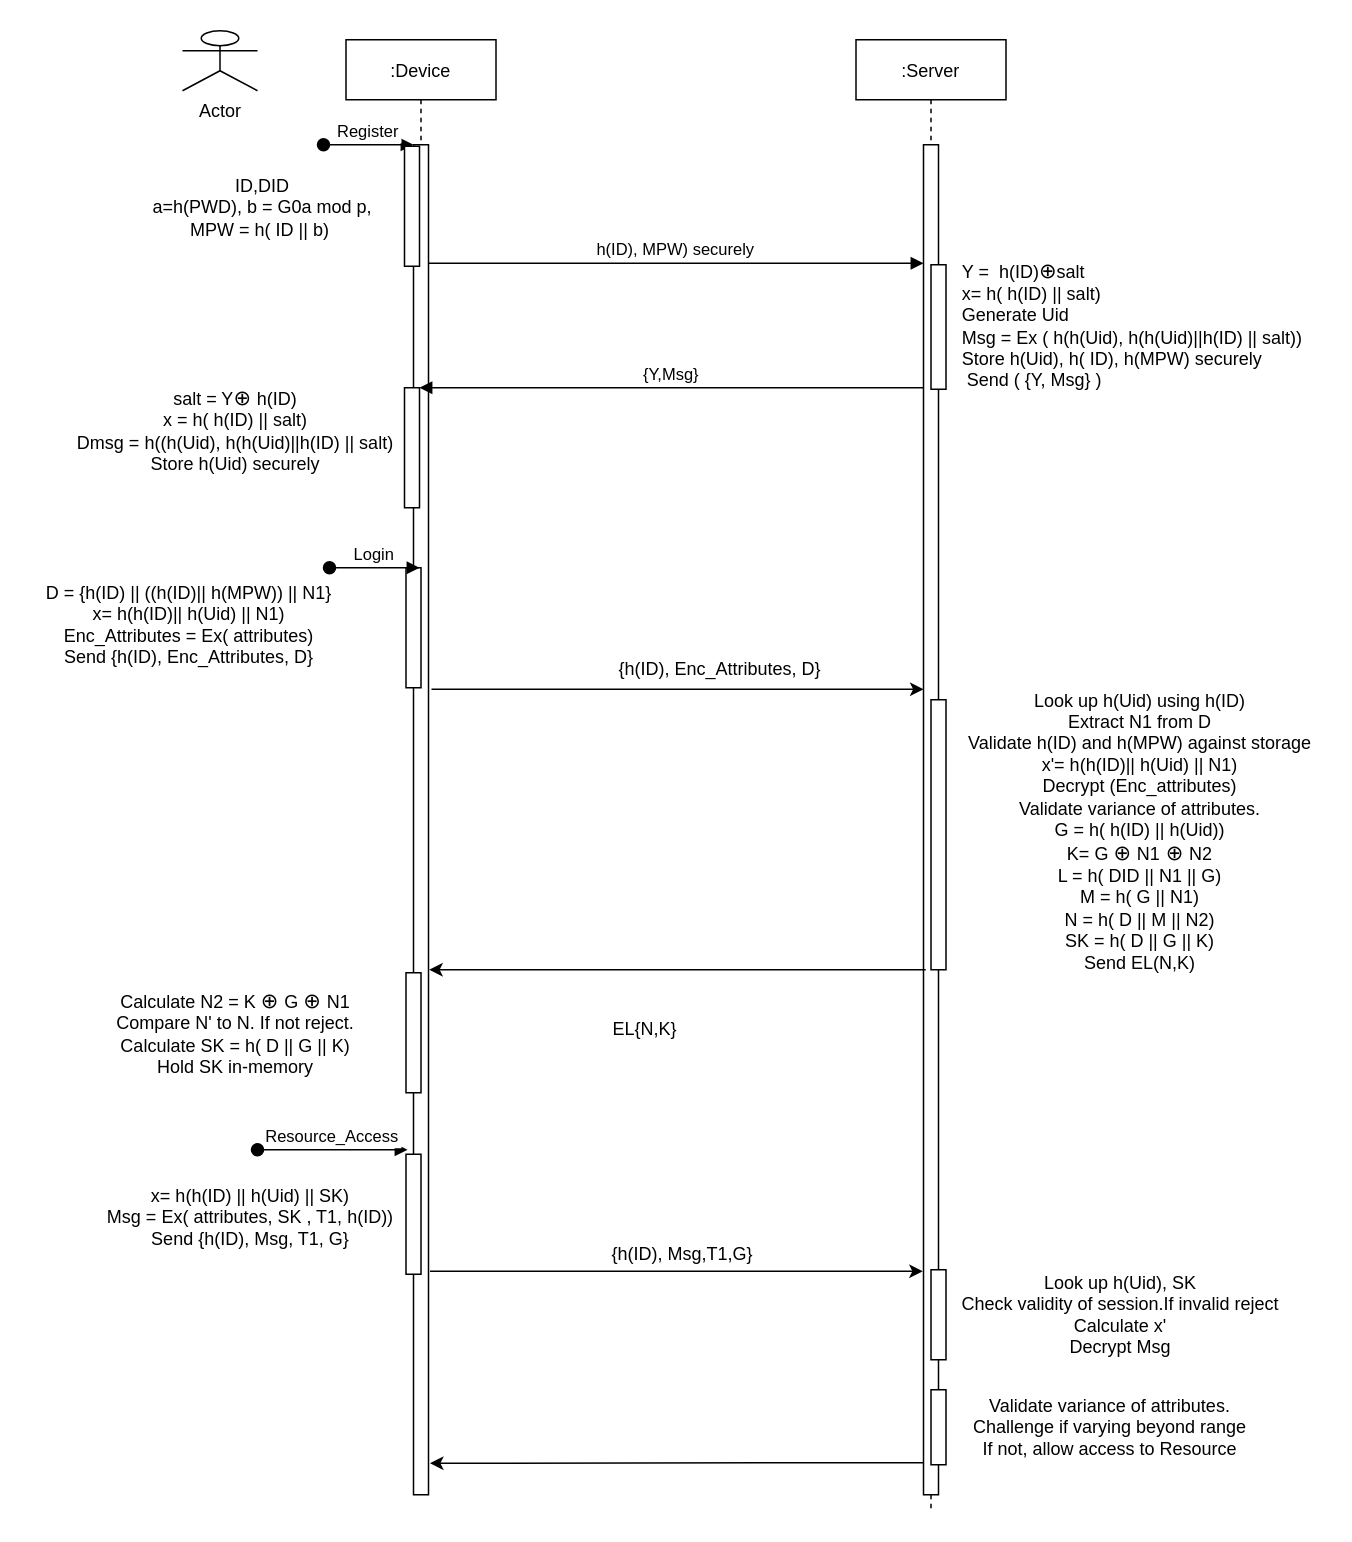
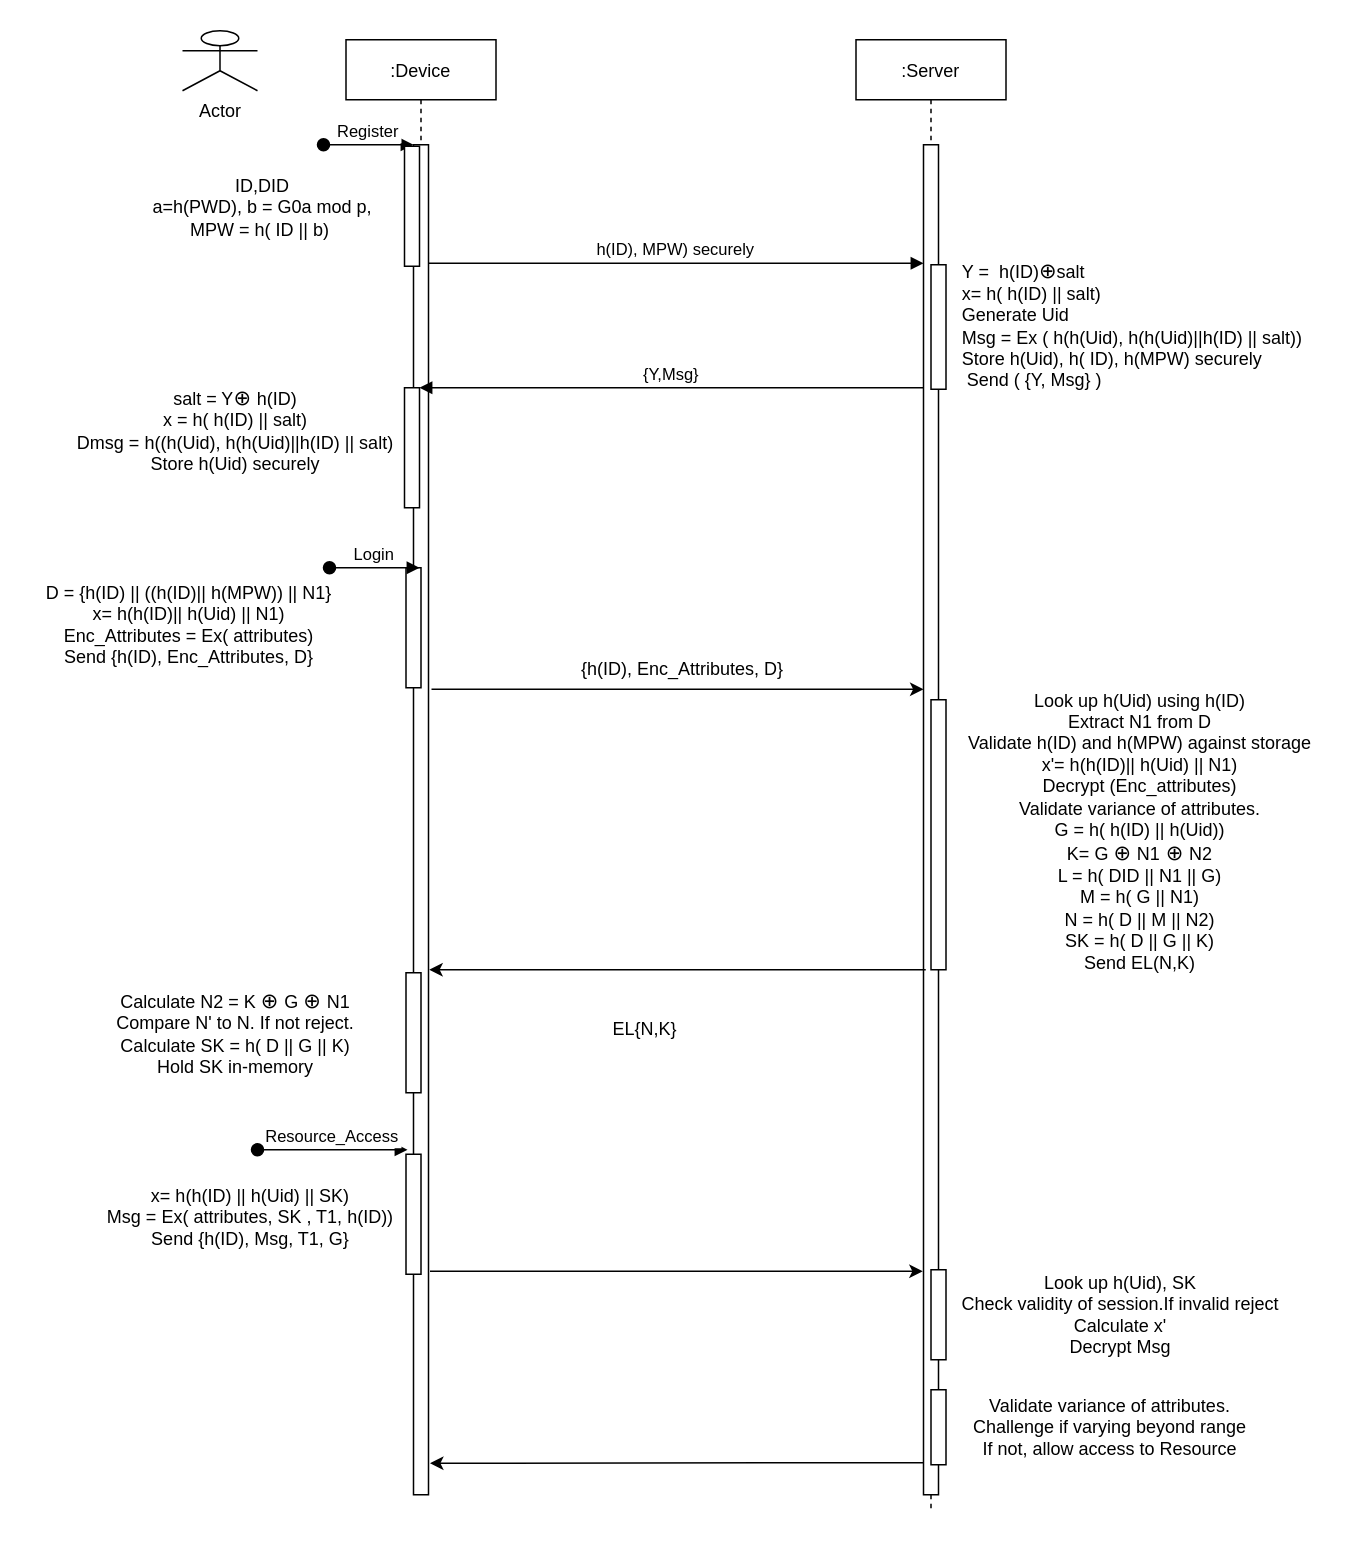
node "{h(ID), Enc_Attributes, D}": moved (719, 670) -> (682, 670)
node "{h(ID), Msg,T1,G}": removed
